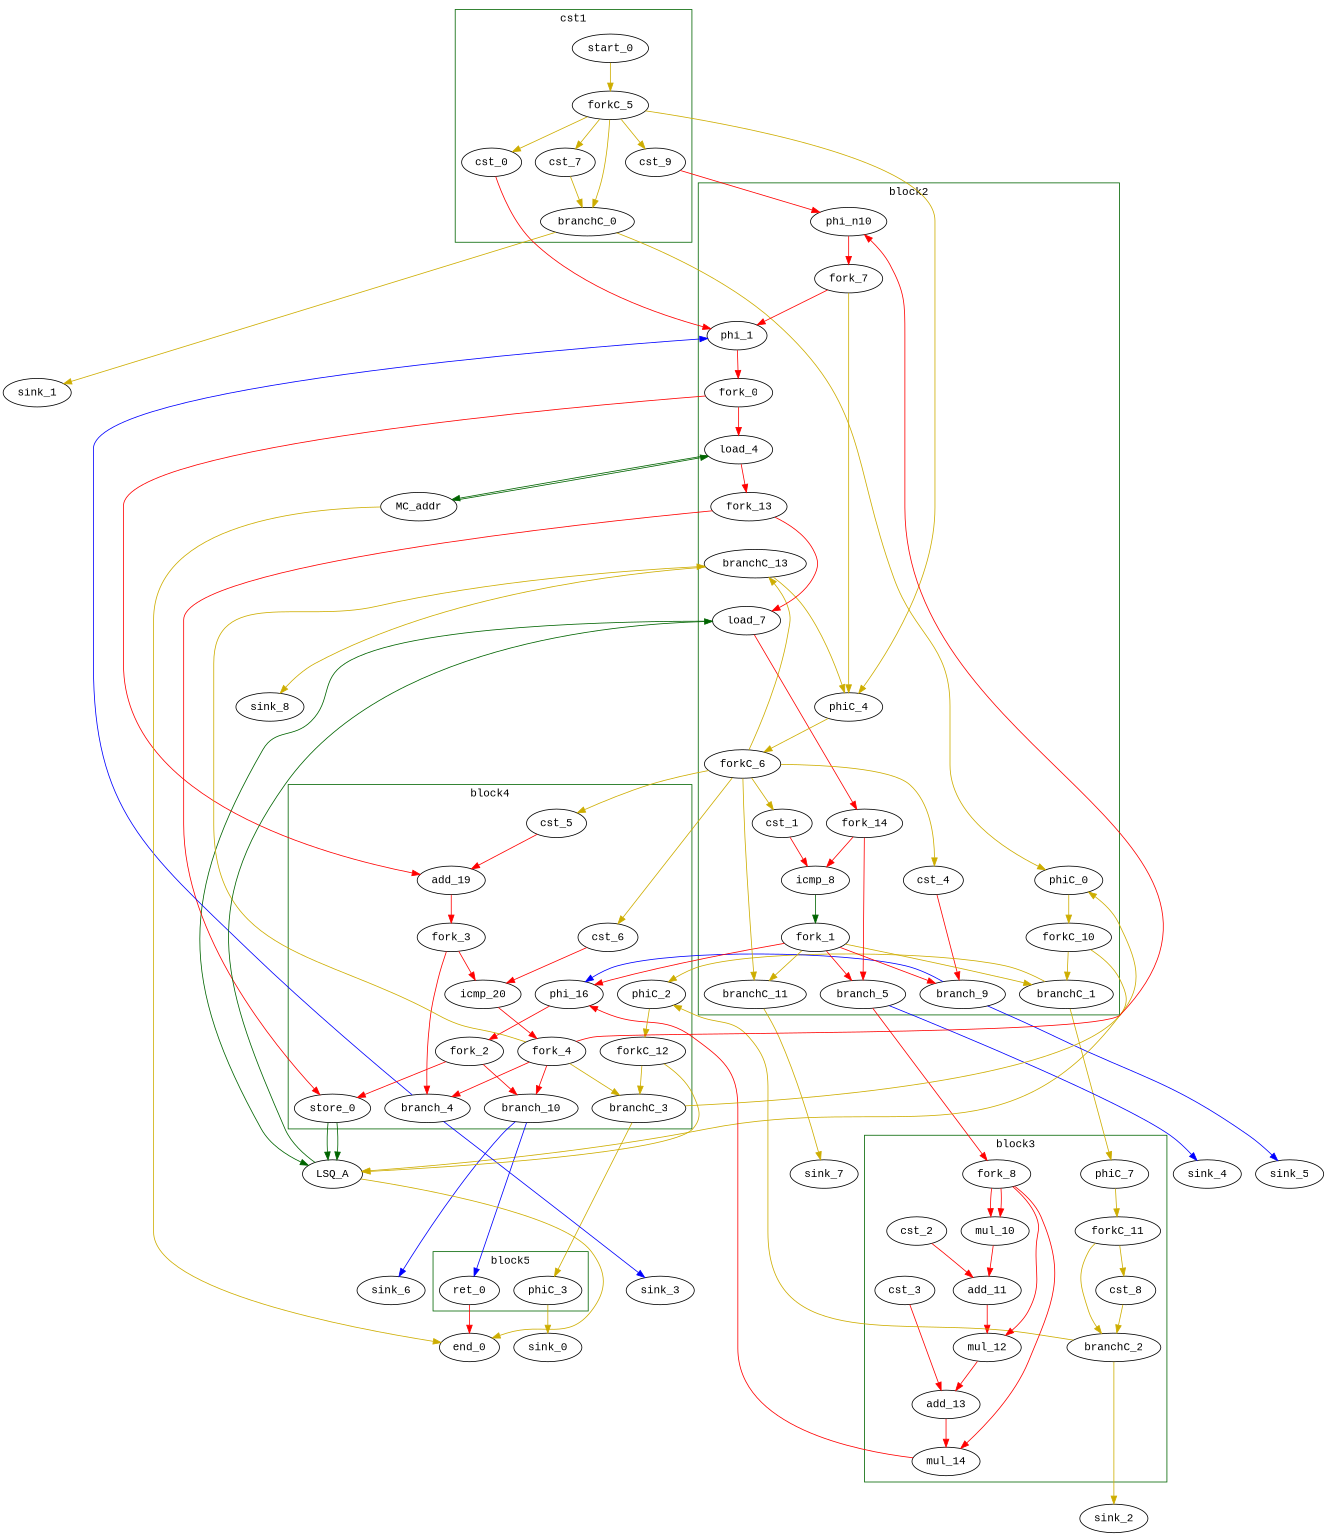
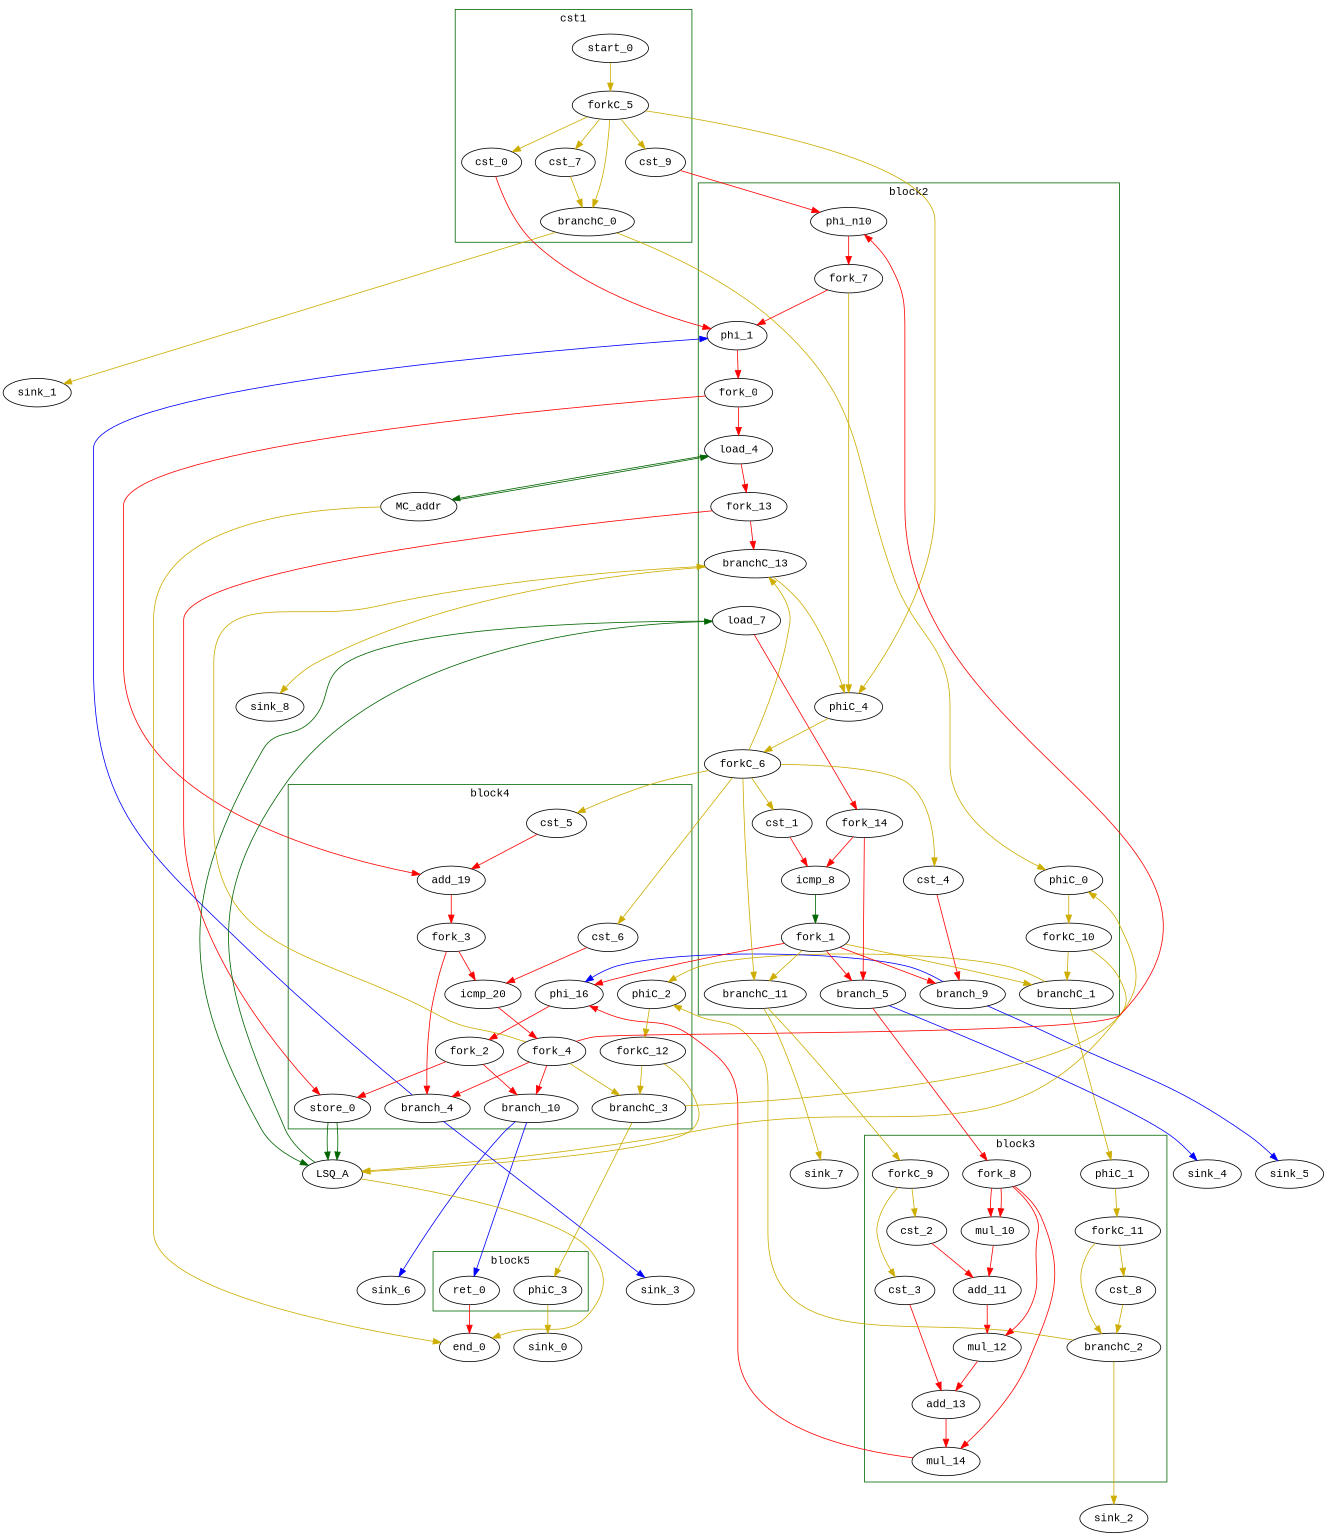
edge "fork_13" -> "load_7": now "fork_13" -> "branchC_13"
node "forkC_9": added
node "phiC_7": label "phiC_7" -> "phiC_1"
